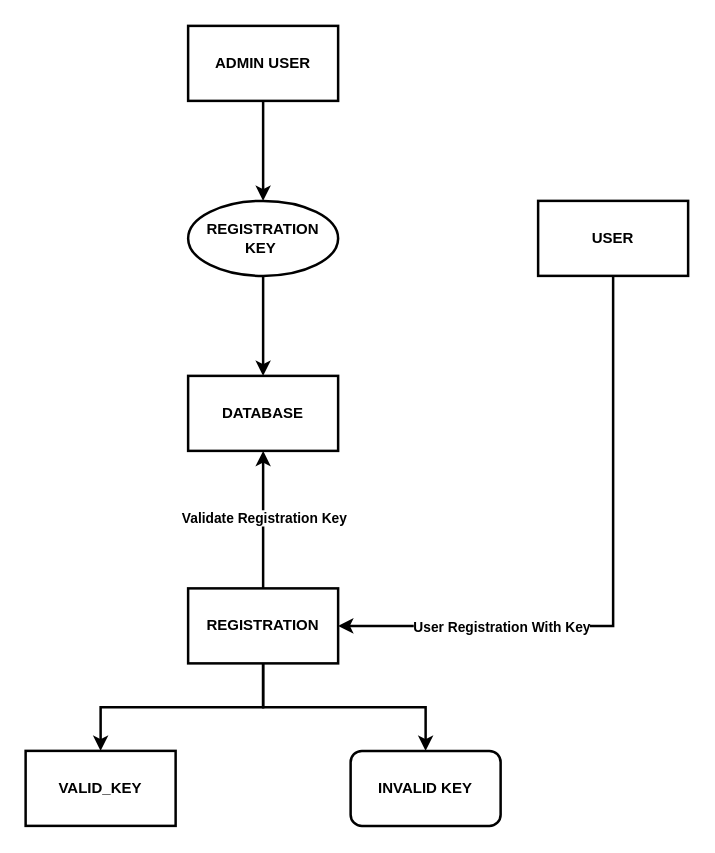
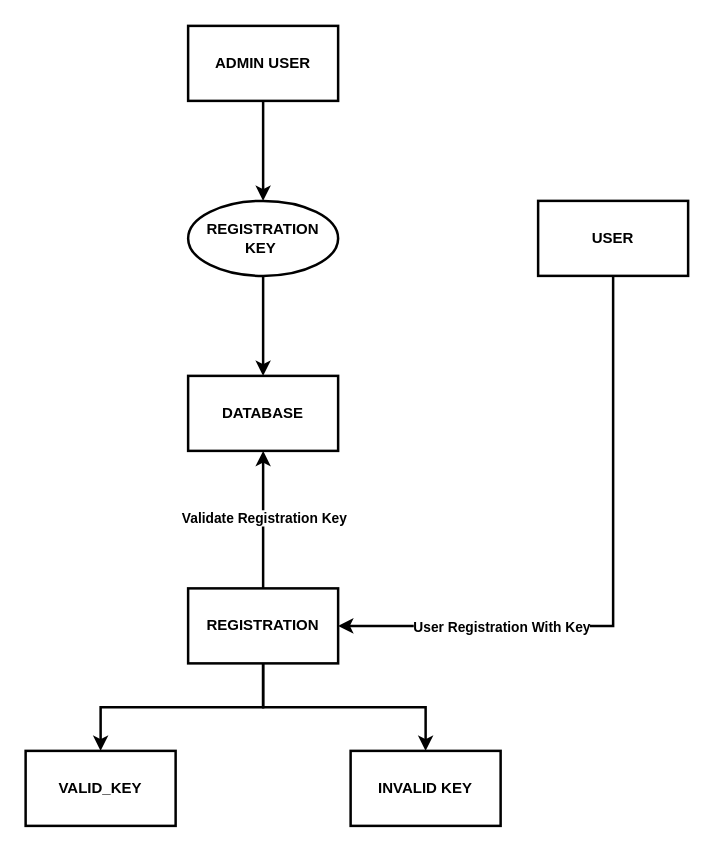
node "INVALID KEY": shape rounded rectangle -> rectangle
